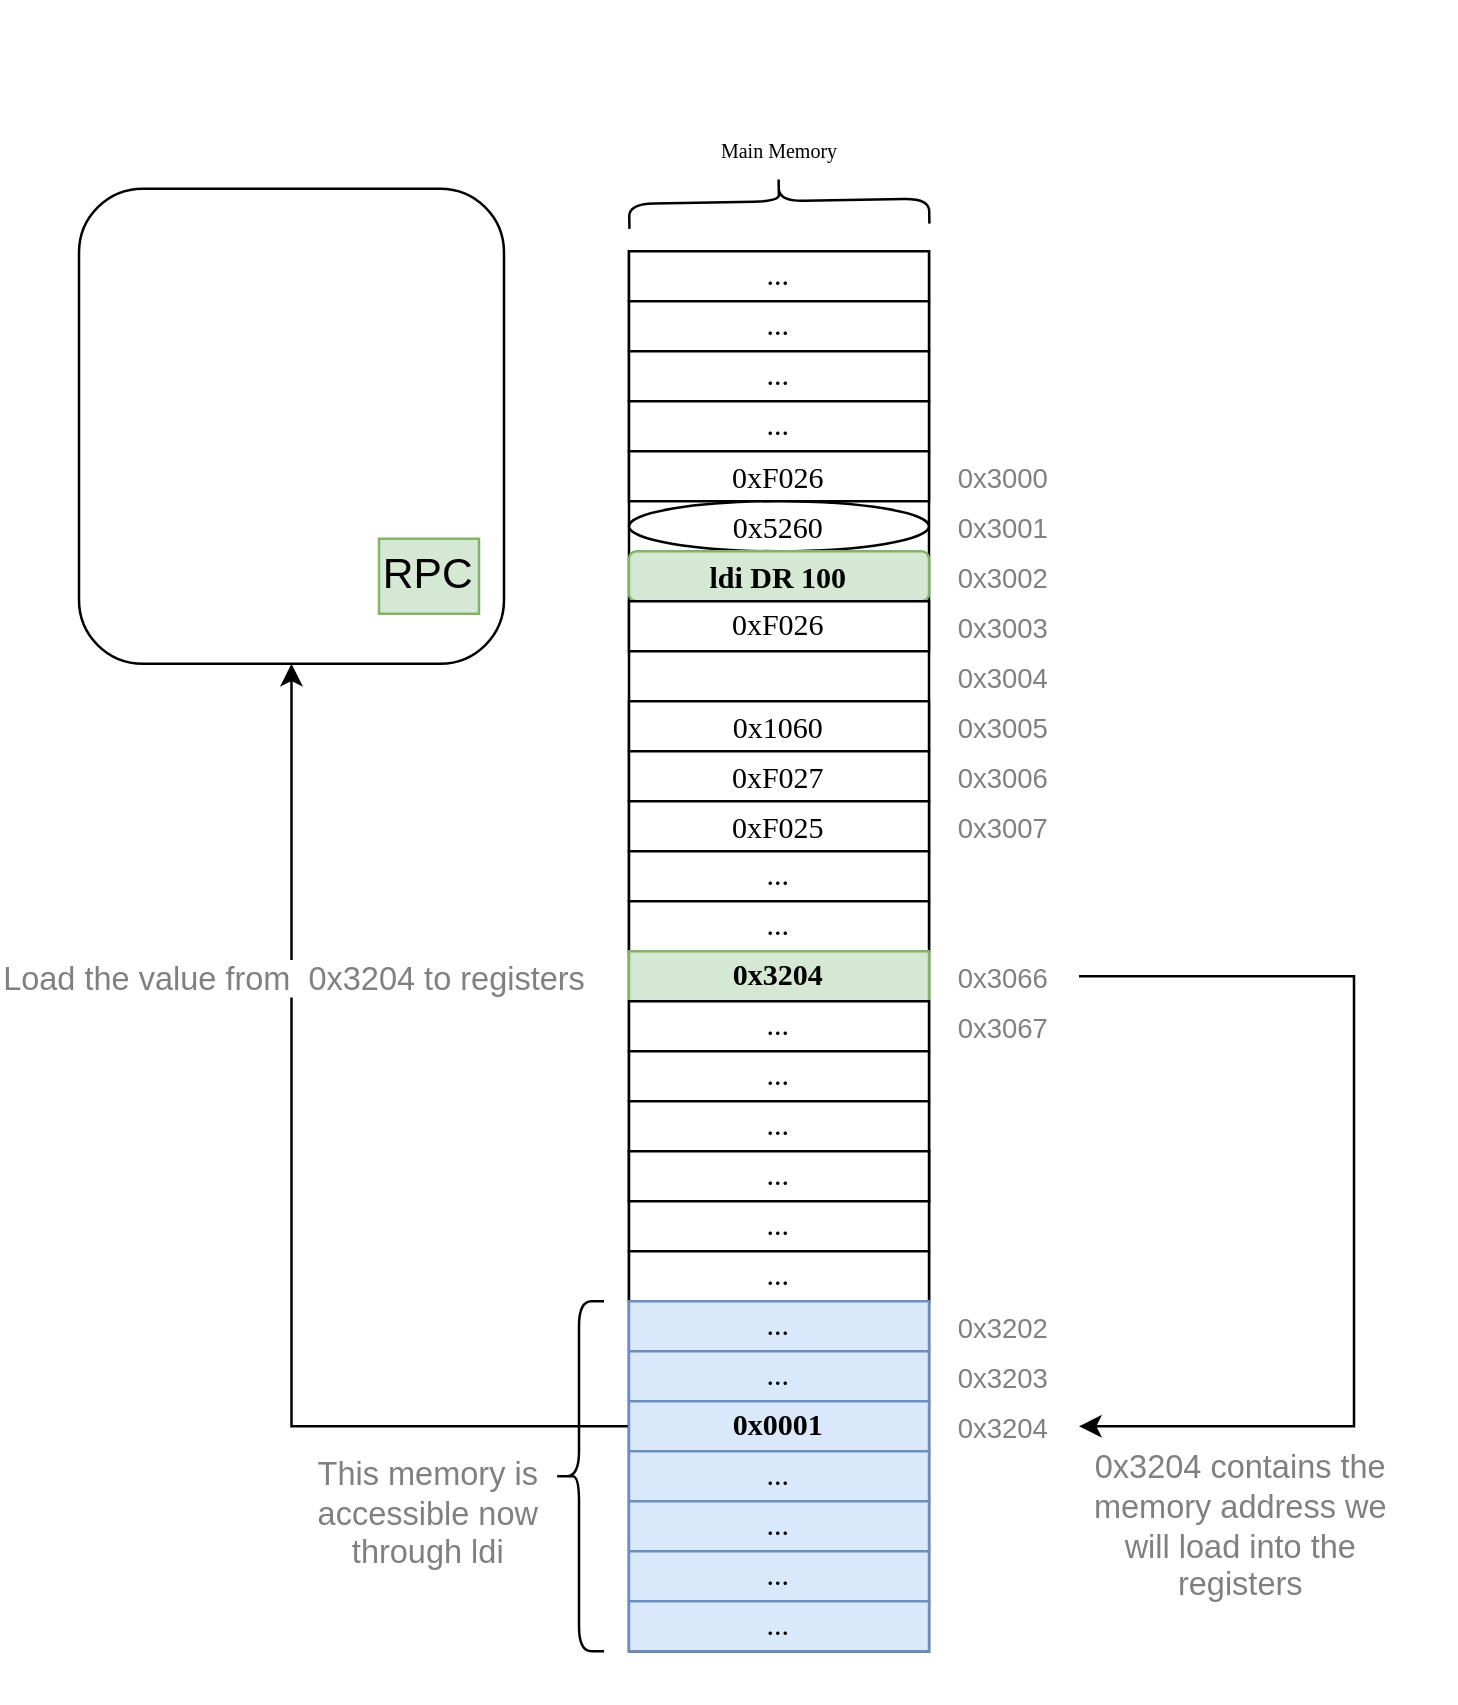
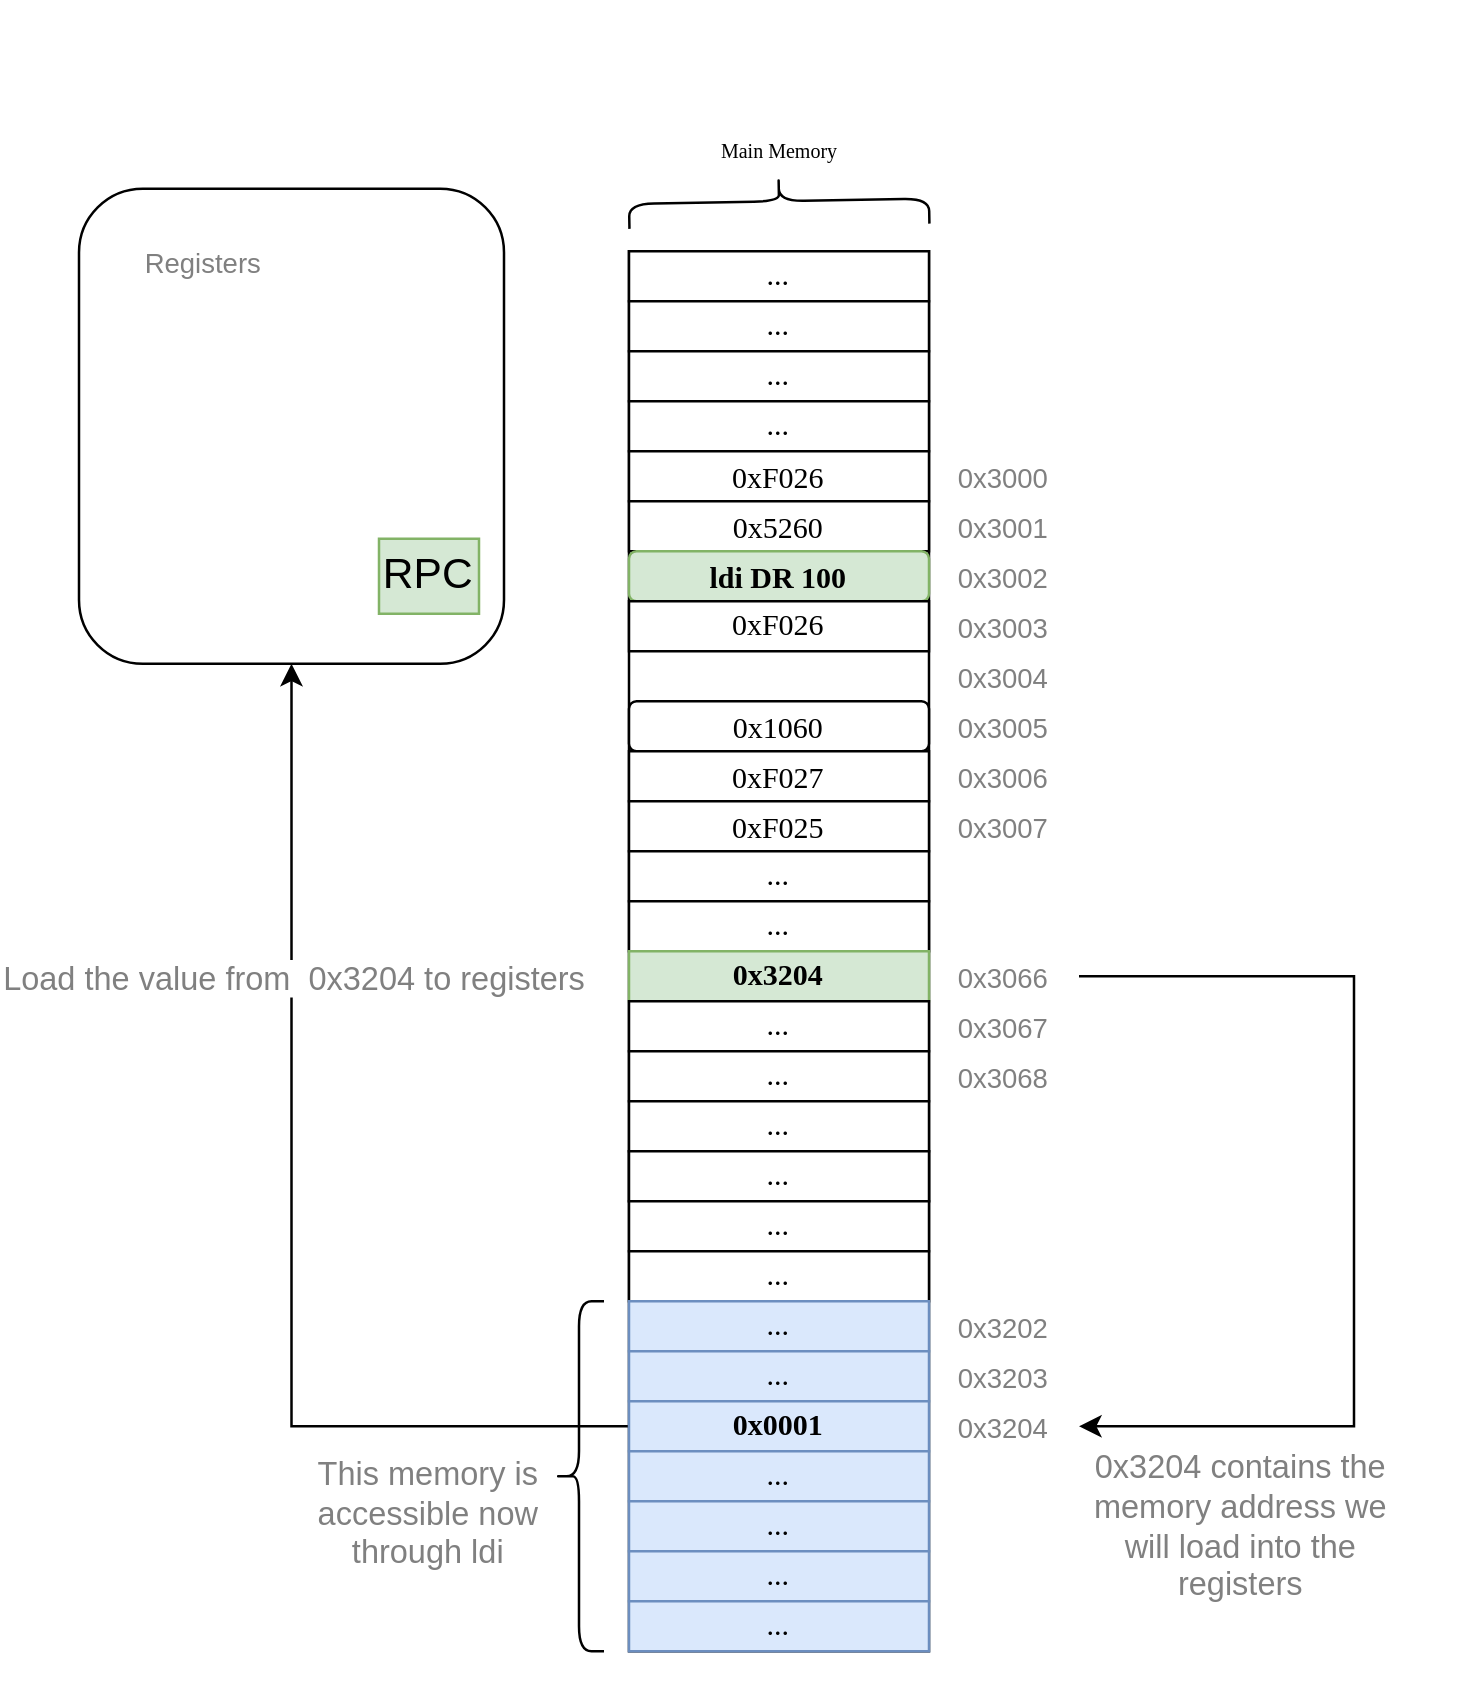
node "Registers": added
node "0x5260": shape ellipse -> rectangle
node "0x1060": shape rectangle -> rounded rectangle
node "0x3068": added
